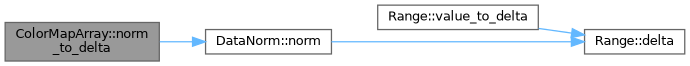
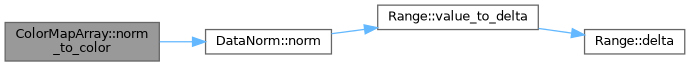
node "ColorMapArray::norm _to_delta": label "ColorMapArray::norm _to_delta" -> "ColorMapArray::norm _to_color"
edge "DataNorm::norm" -> "Range::delta": now "DataNorm::norm" -> "Range::value_to_delta"
